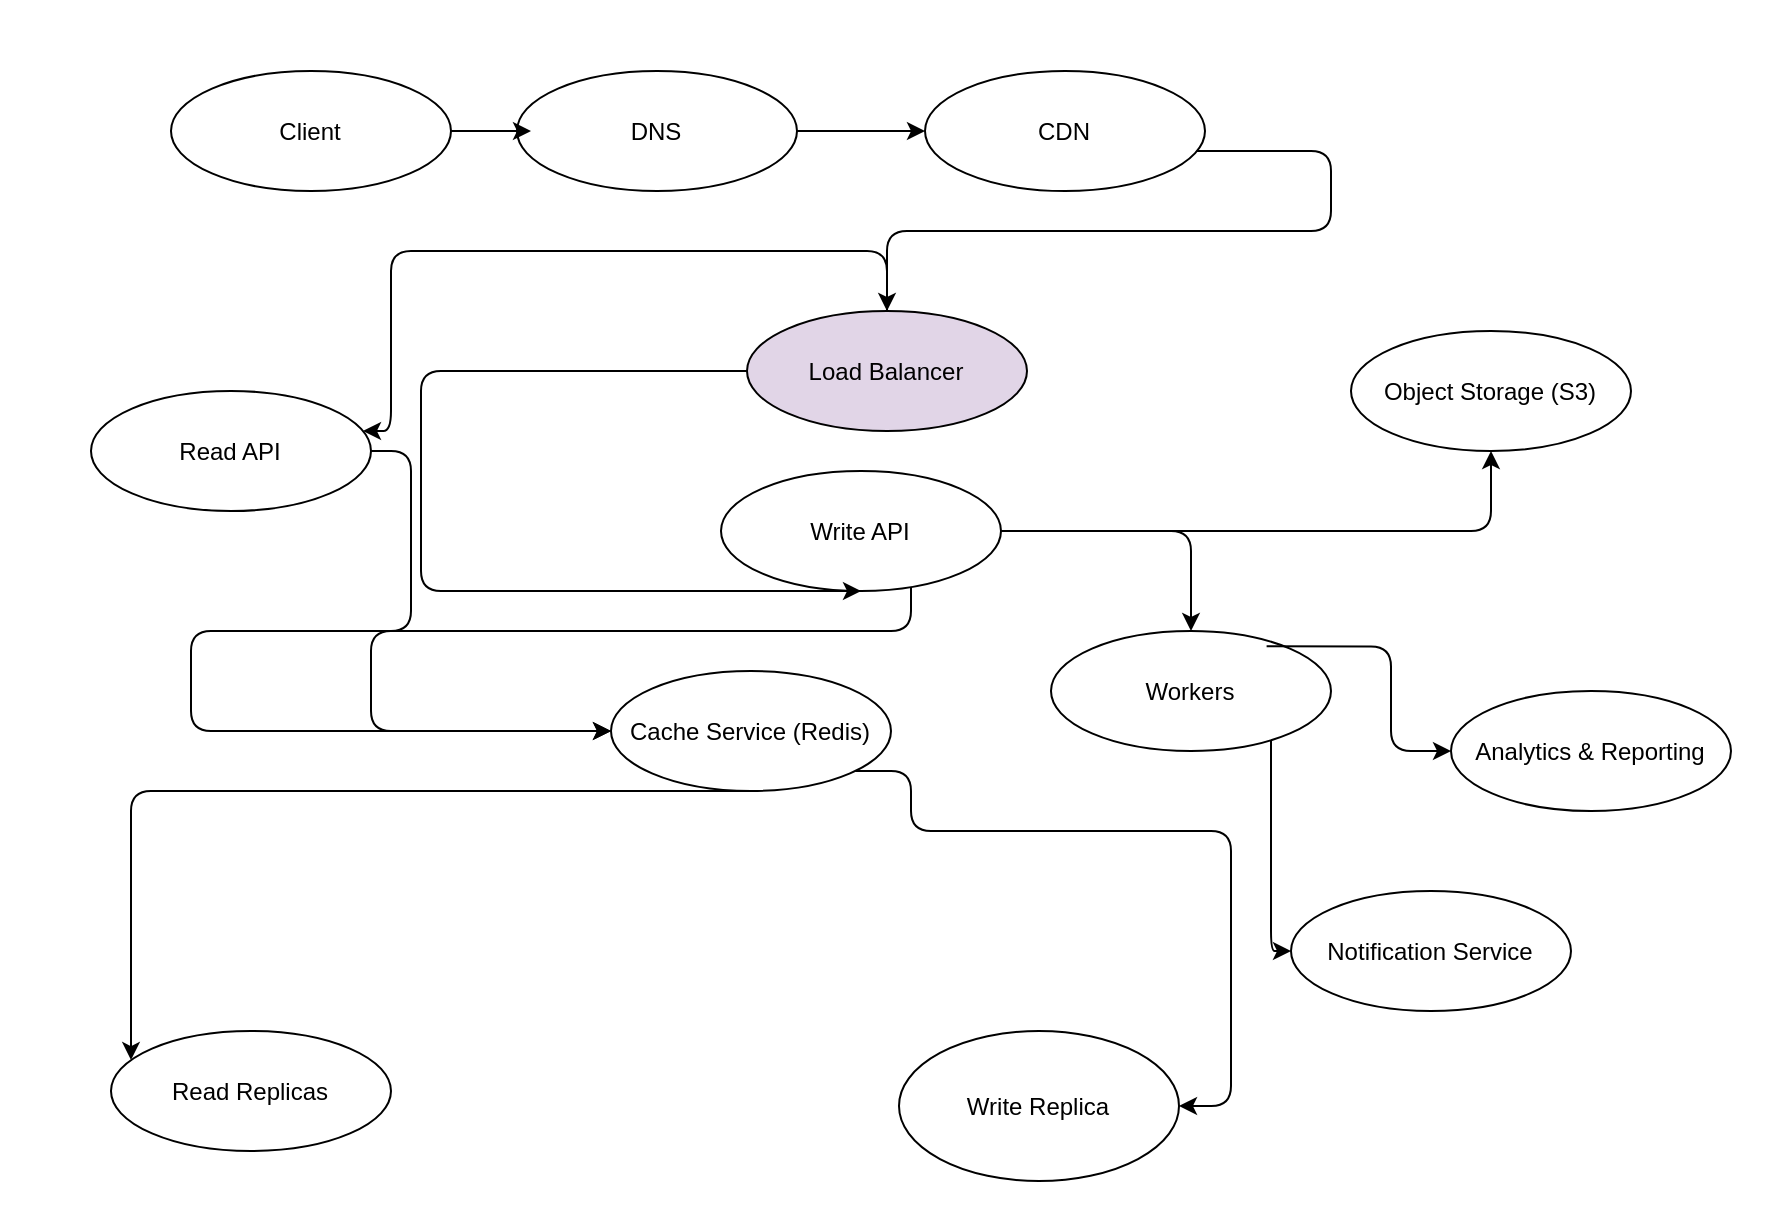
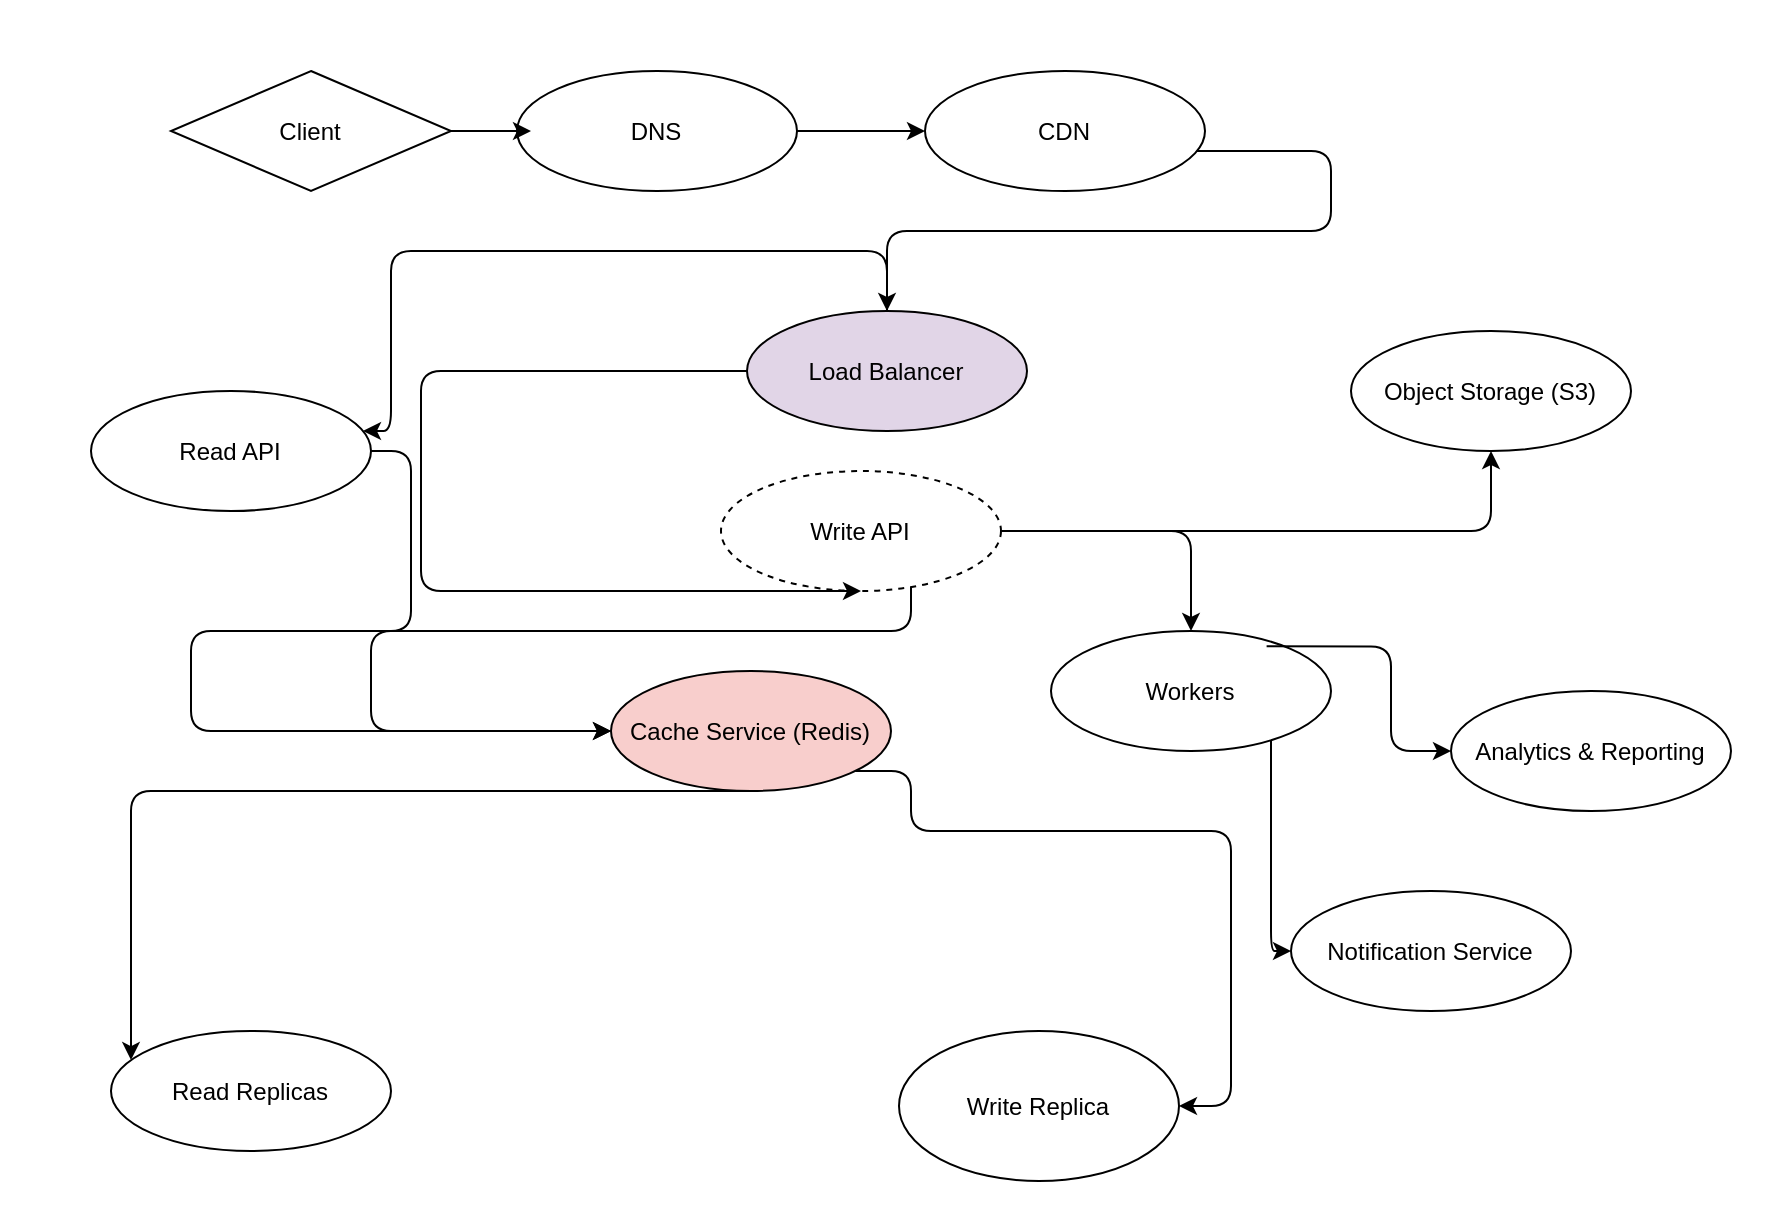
node "Client": shape ellipse -> diamond
node "Write API": style solid -> dashed
node "Cache Service (Redis)": fillcolor #ffffff -> #f8cecc
